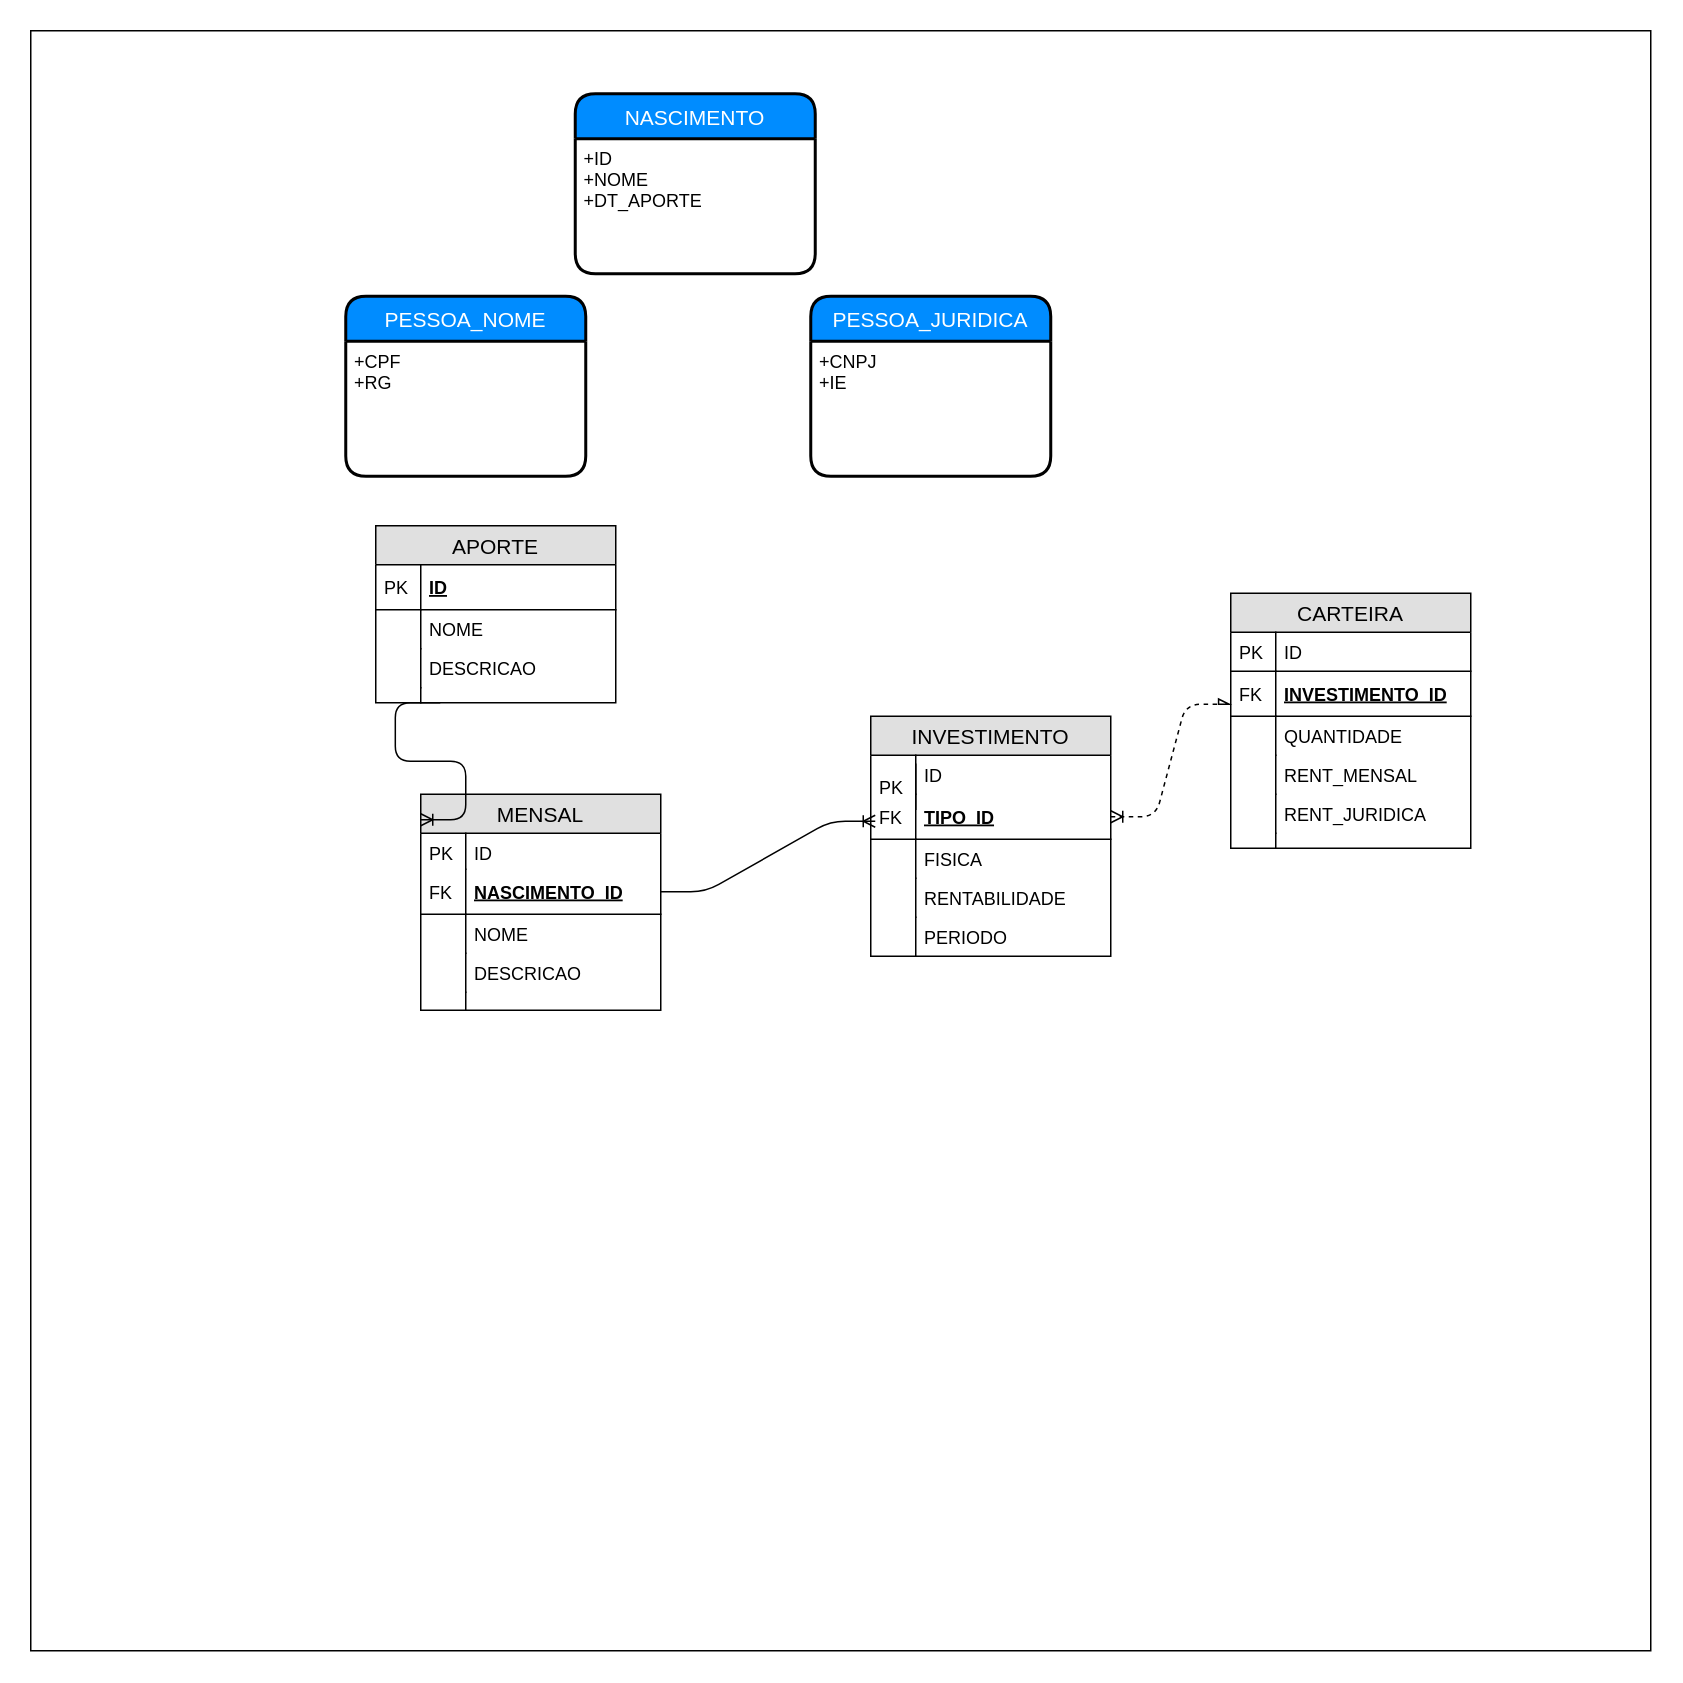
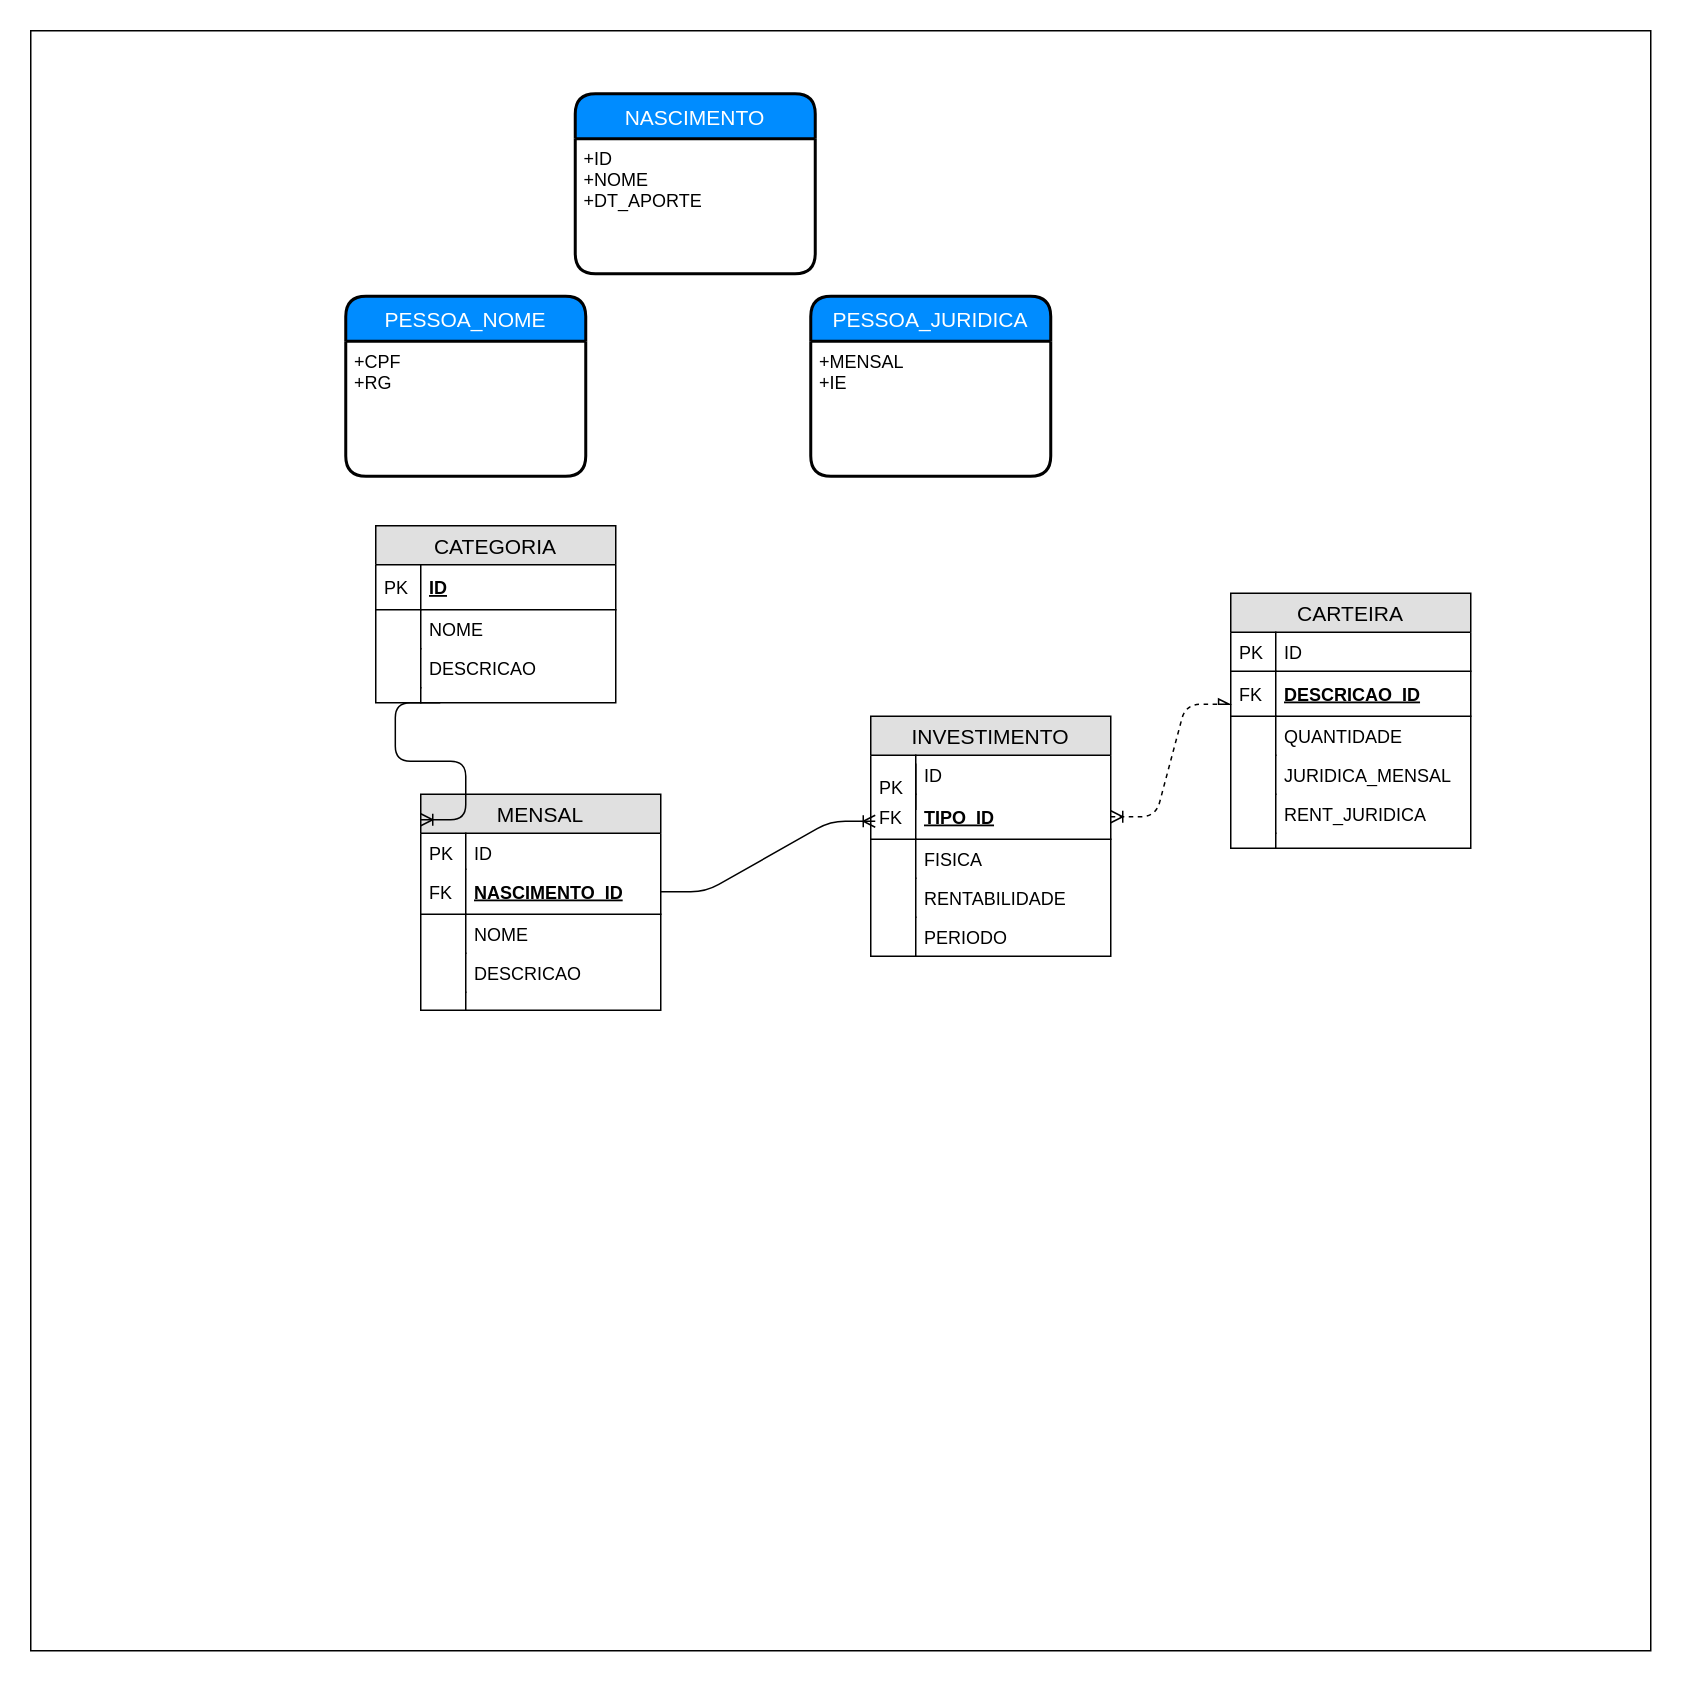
node "+CNPJ +IE": label "+CNPJ +IE" -> "+MENSAL +IE"
node "APORTE": label "APORTE" -> "CATEGORIA"
node "INVESTIMENTO_ID": label "INVESTIMENTO_ID" -> "DESCRICAO_ID"
node "RENT_MENSAL": label "RENT_MENSAL" -> "JURIDICA_MENSAL"
